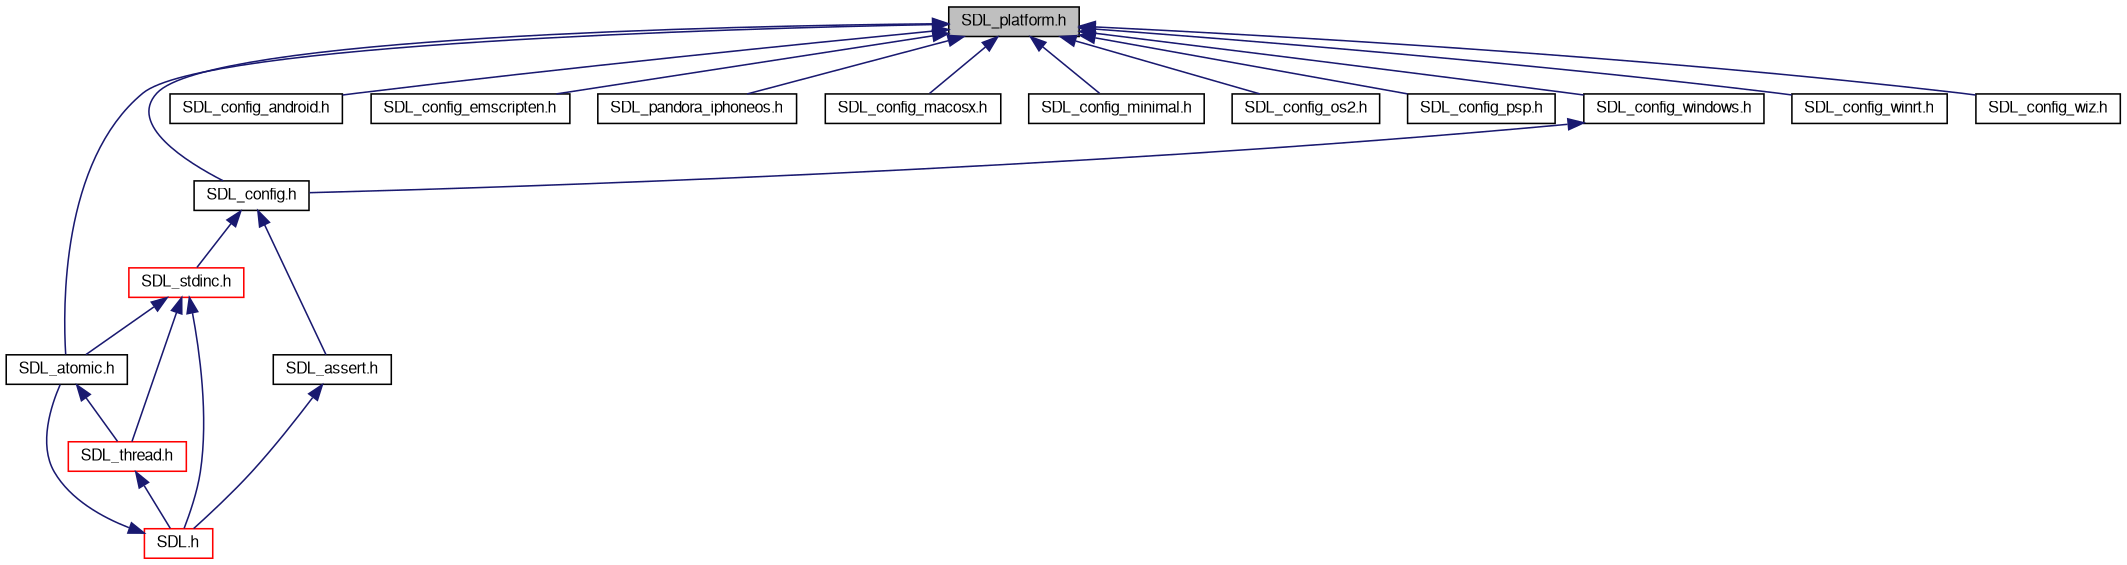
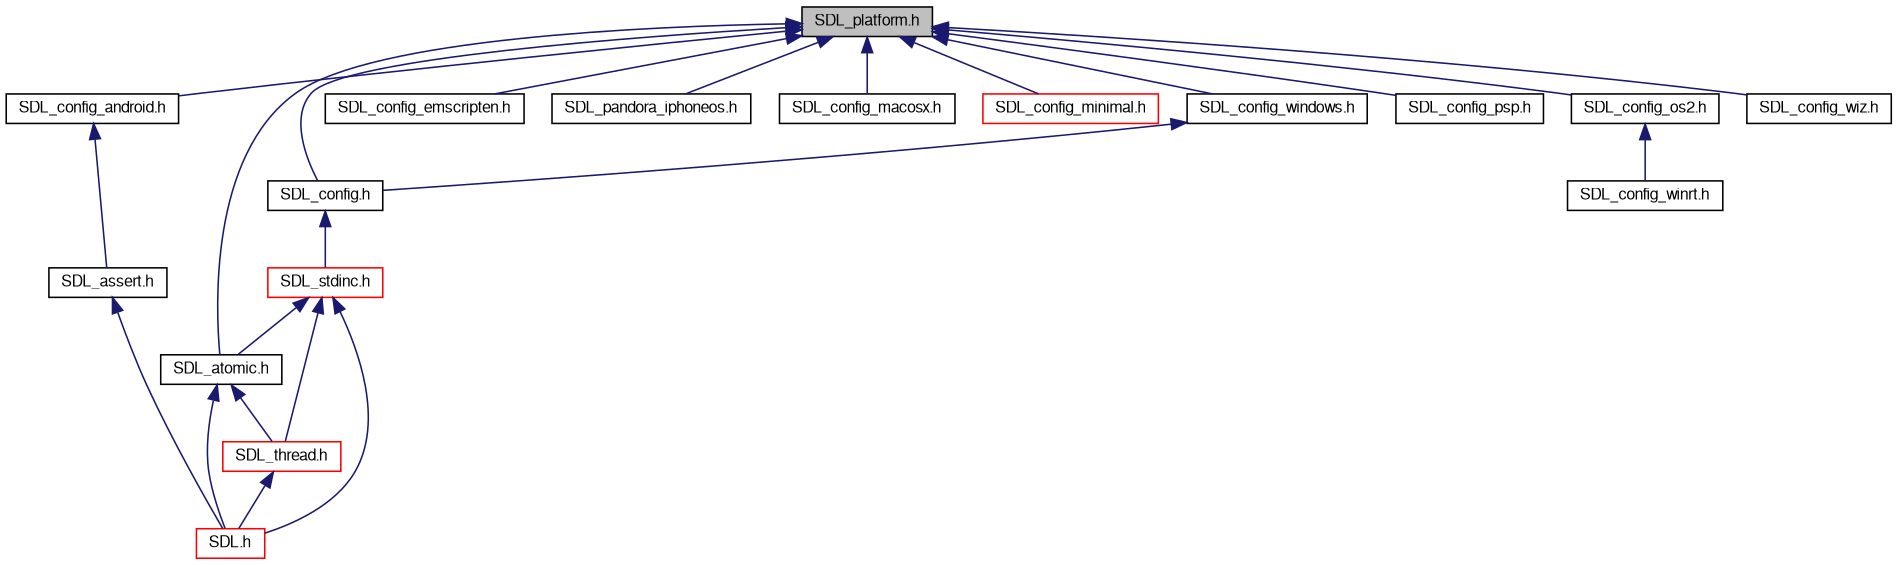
edge "SDL_config_winrt.h" -> "SDL_platform.h": now "SDL_config_winrt.h" -> "SDL_config_os2.h"
node "SDL_config_minimal.h": color black -> red
edge "SDL_assert.h" -> "SDL_config.h": now "SDL_assert.h" -> "SDL_config_android.h"
edge "SDL_atomic.h" -> "SDL.h": reversed
